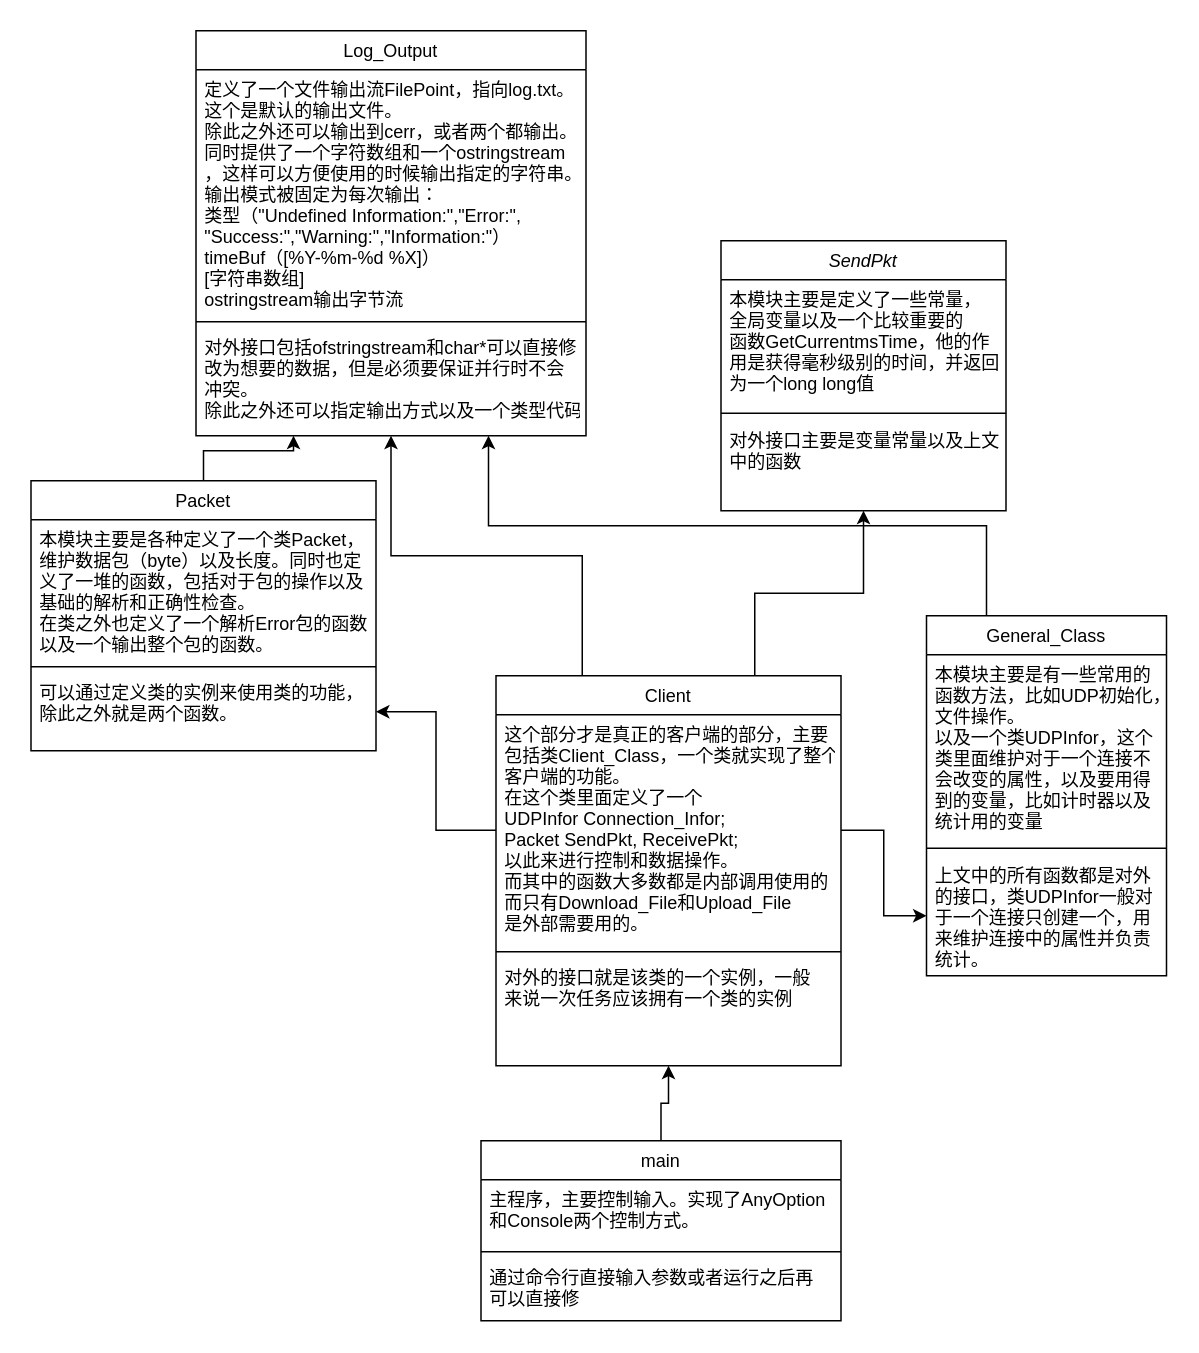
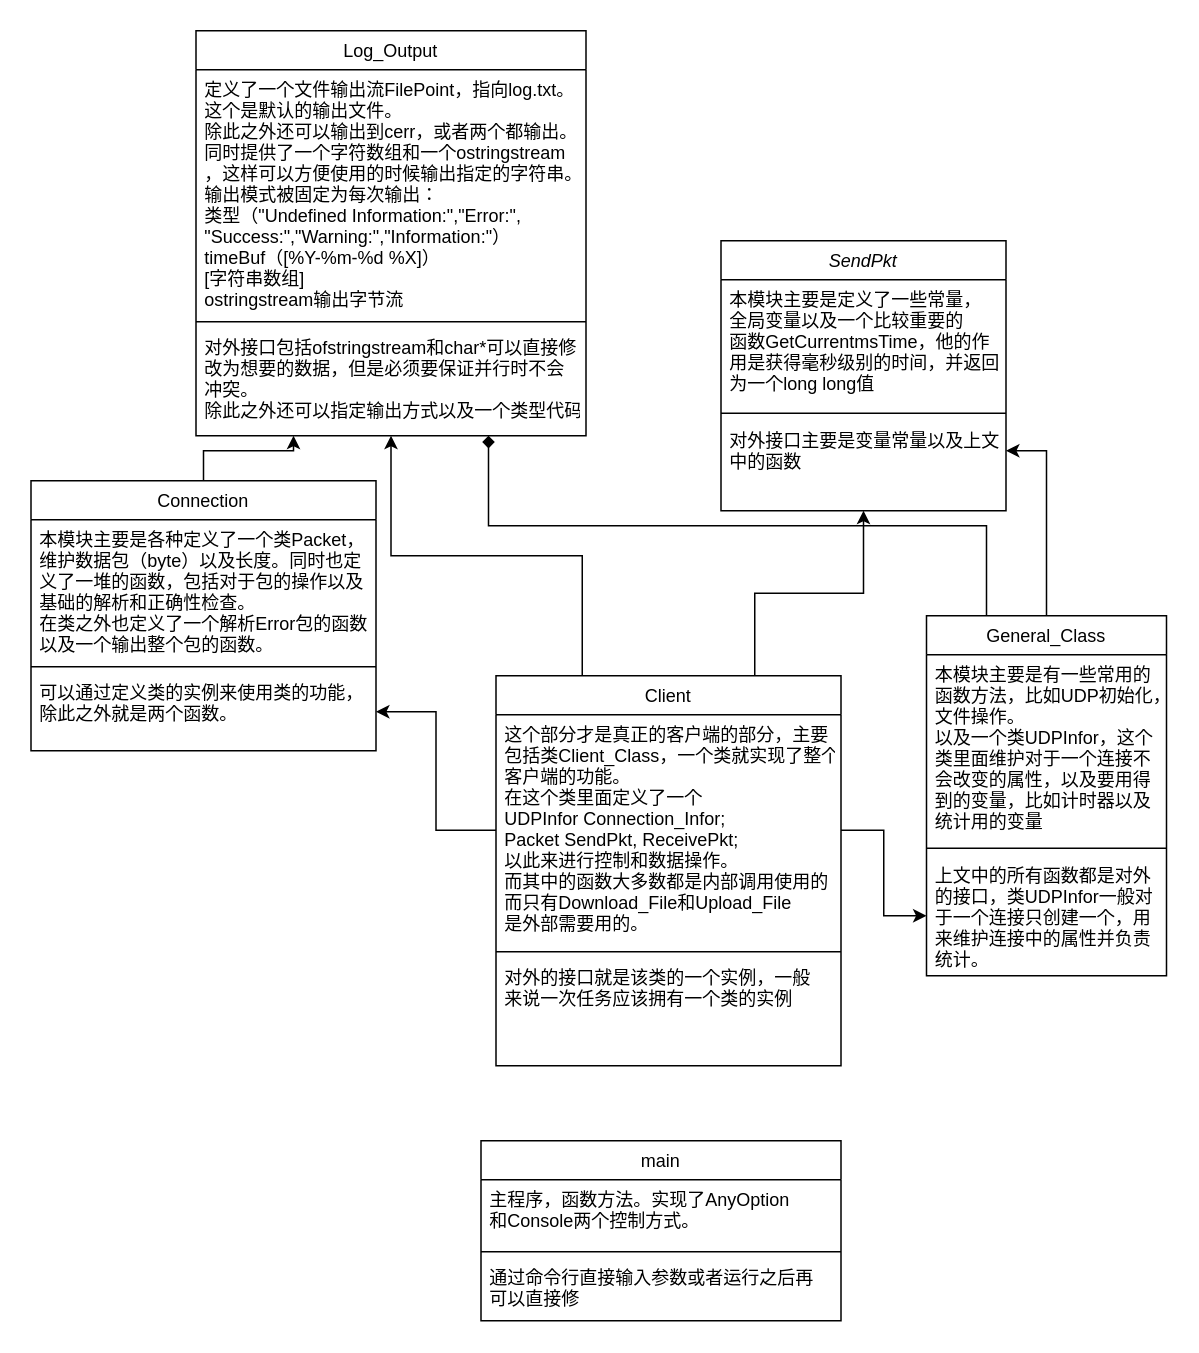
edge "General_Class" -> "Log_Output": arrowhead classic -> diamond
node "Packet": label "Packet" -> "Connection"
edge "General_Class" -> "对外接口主要是变量常量以及上文 中的函数": added
edge "main" -> "Client": removed
node "主程序，主要控制输入。实现了AnyOption 和Console两个控制方式。": label "主程序，主要控制输入。实现了AnyOption 和Console两个控制方式。" -> "主程序，函数方法。实现了AnyOption 和Console两个控制方式。"
